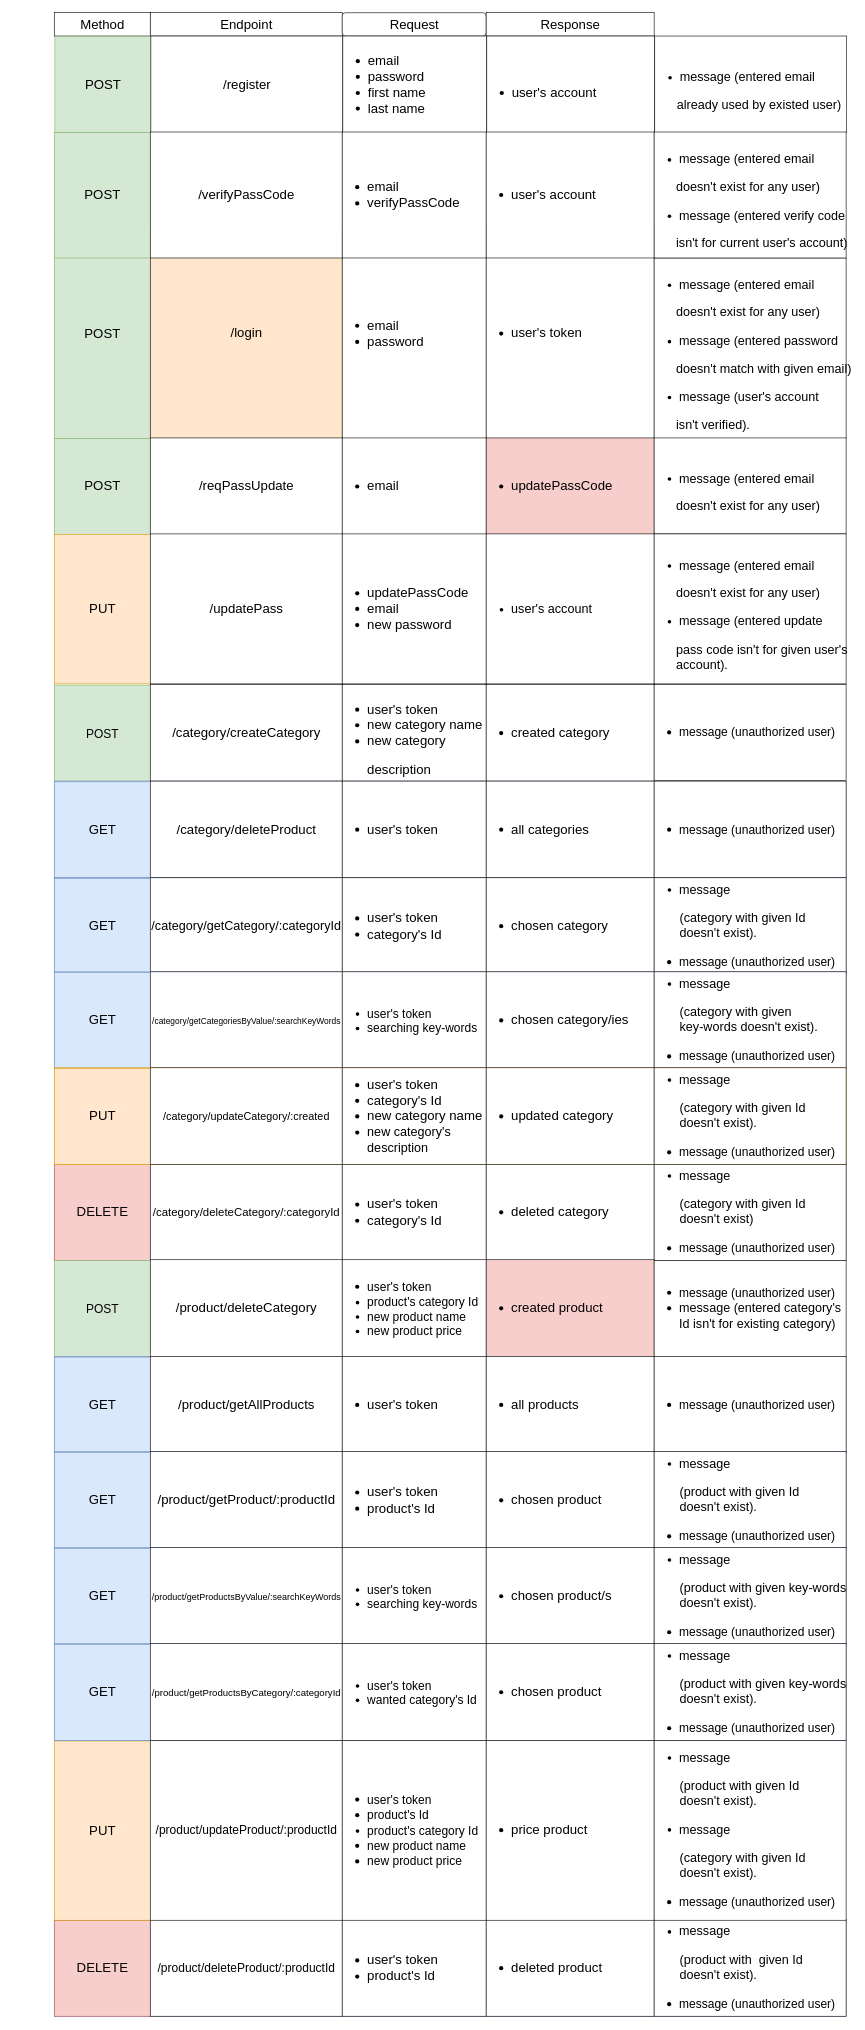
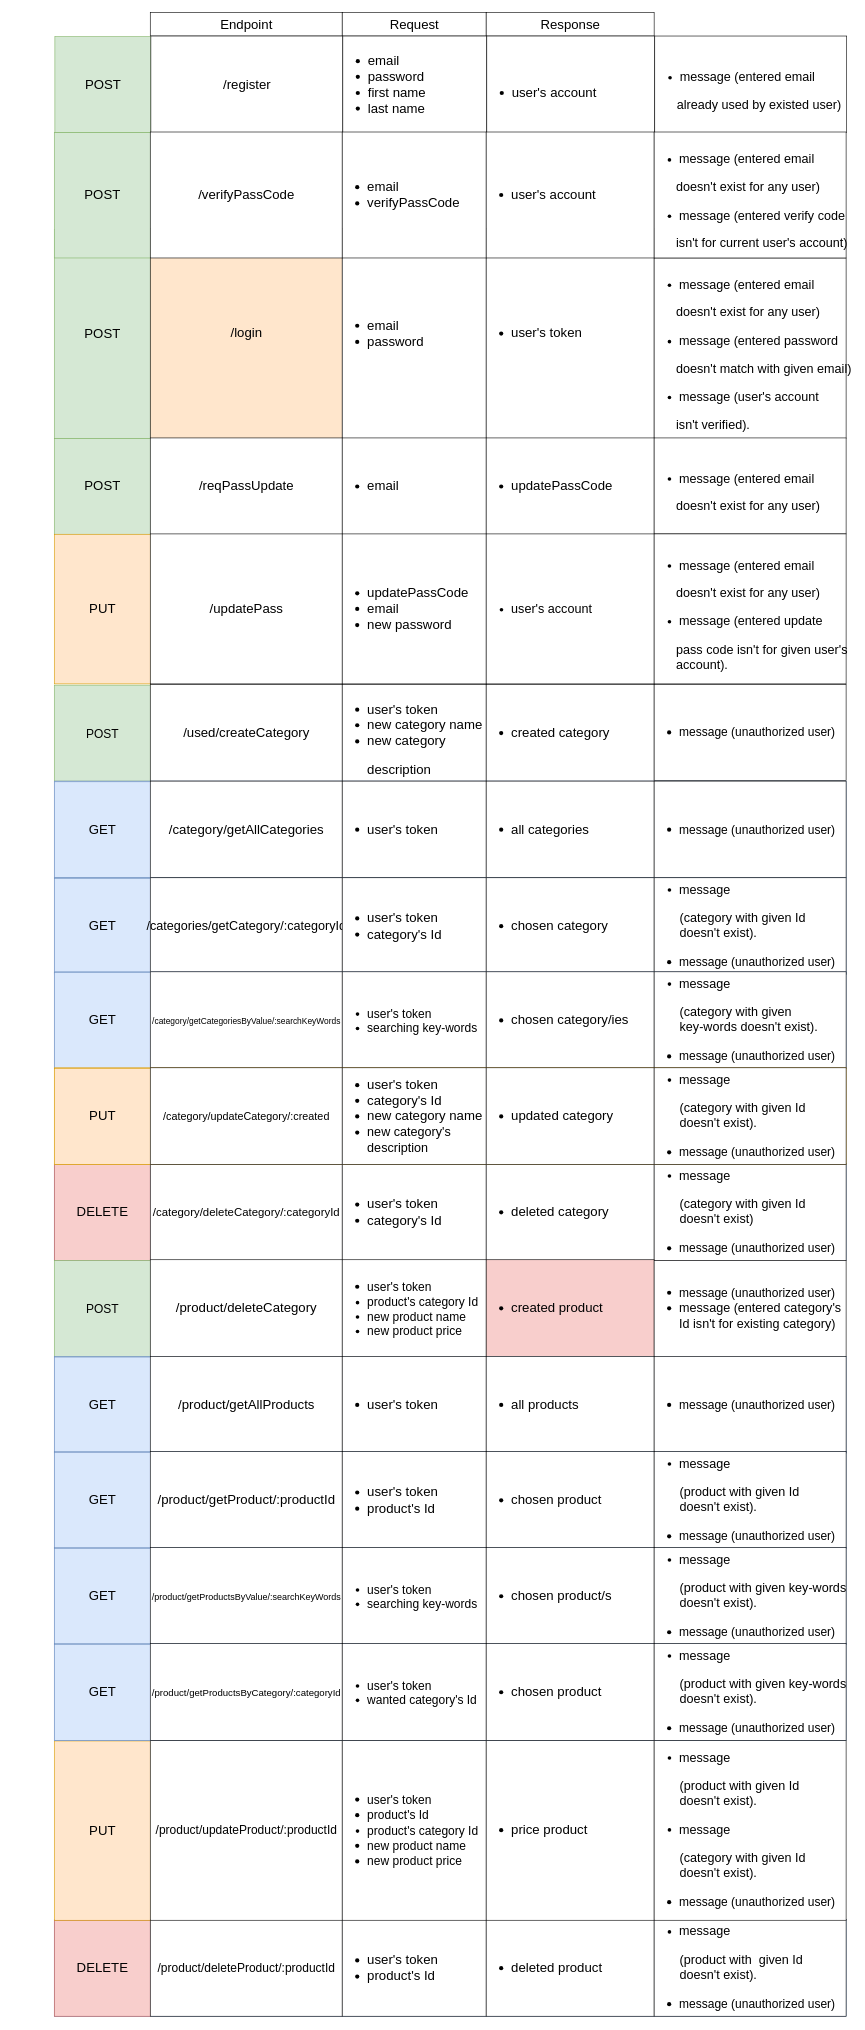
node "Method": removed
node "Request": shape rounded rectangle -> rectangle
node "updatePassCode": fillcolor #f8cecc -> #ffffff
node "/category/createCategory": label "/category/createCategory" -> "/used/createCategory"
node "/category/deleteProduct": label "/category/deleteProduct" -> "/category/getAllCategories"
node "/category/getCategory/:categoryId": label "/category/getCategory/:categoryId" -> "/categories/getCategory/:categoryId"
